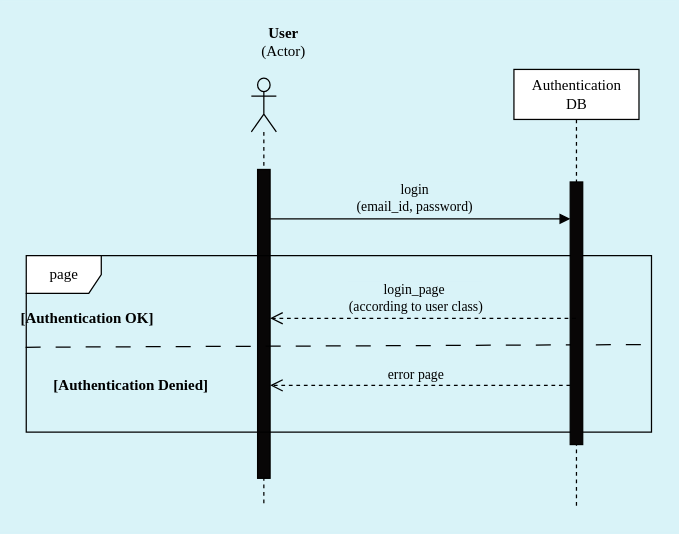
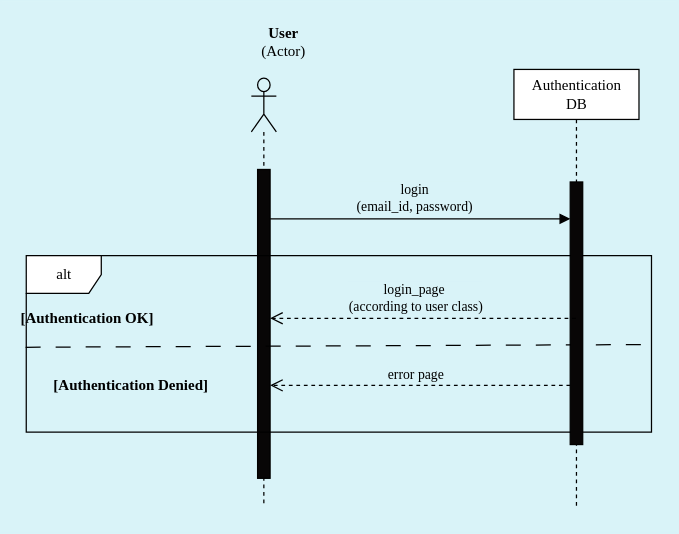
node "page": label "page" -> "alt"
